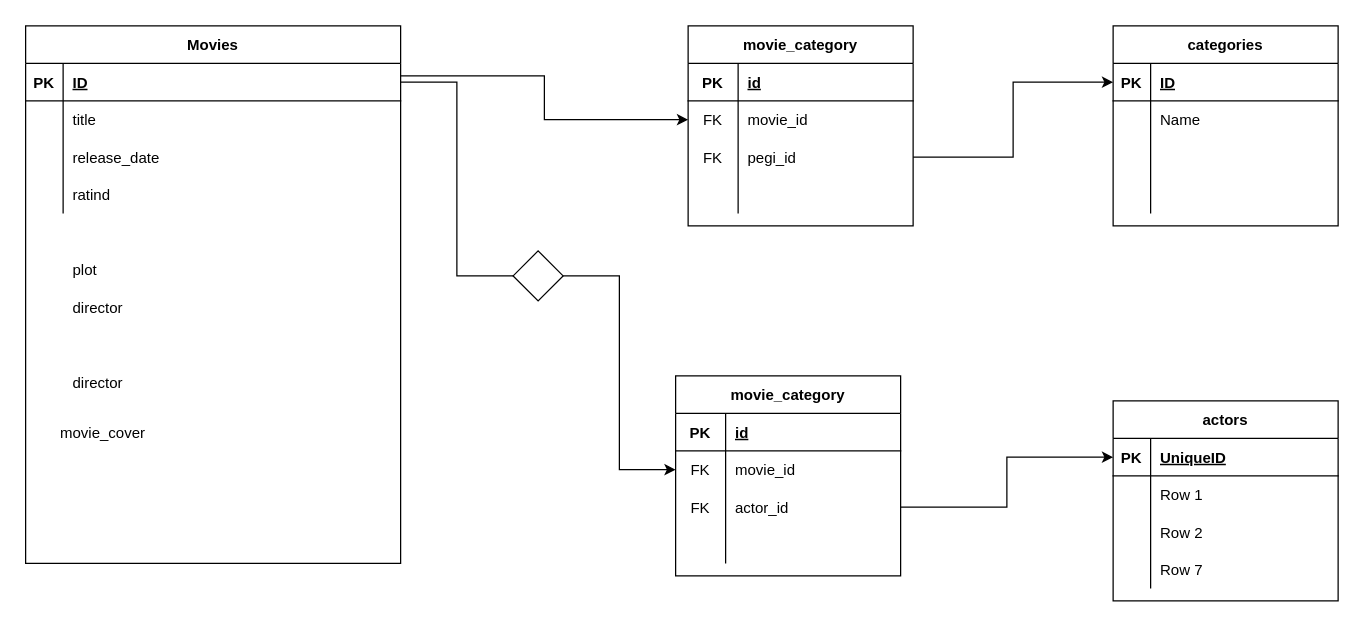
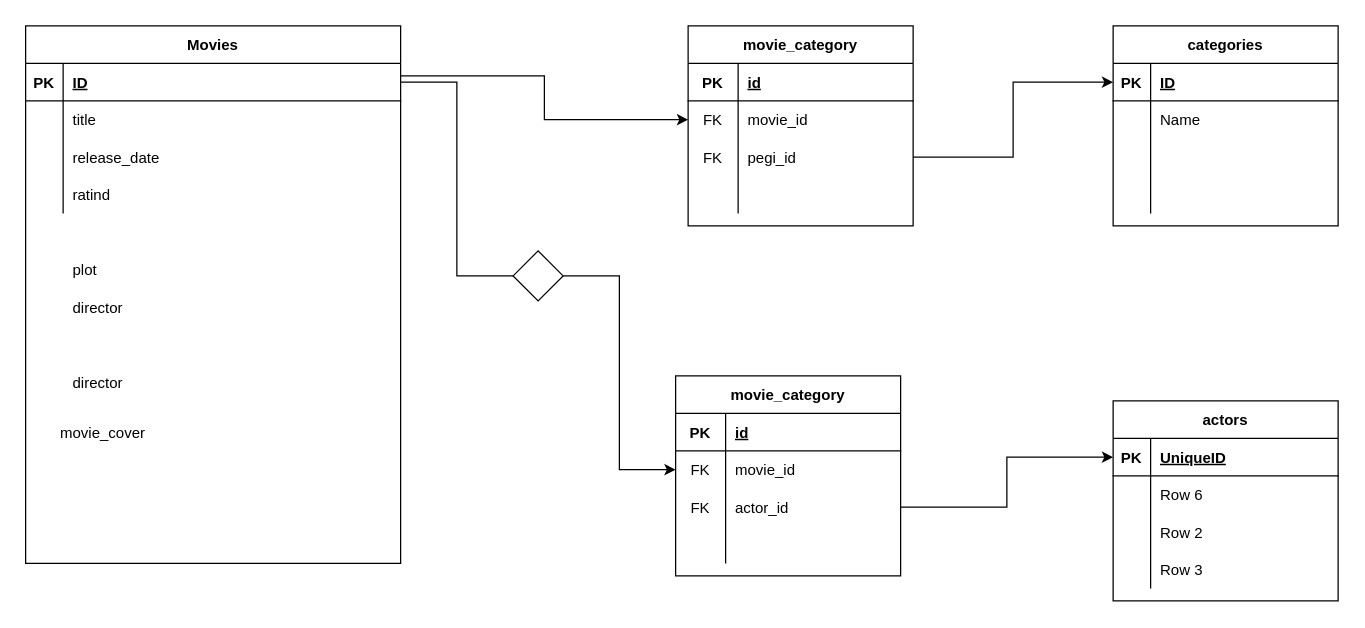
node "Row 1": label "Row 1" -> "Row 6"
node "Row 7": label "Row 7" -> "Row 3"
